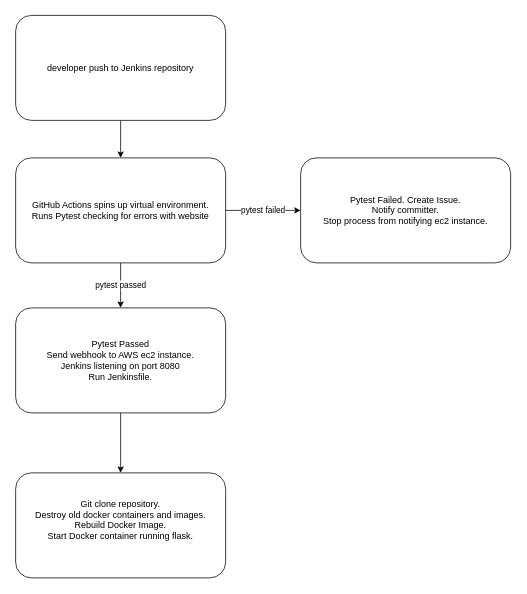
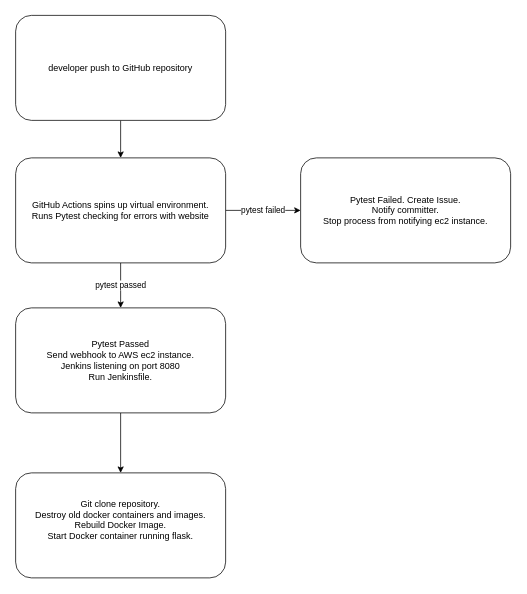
node "developer push to Jenkins repository": label "developer push to Jenkins repository" -> "developer push to GitHub repository"
